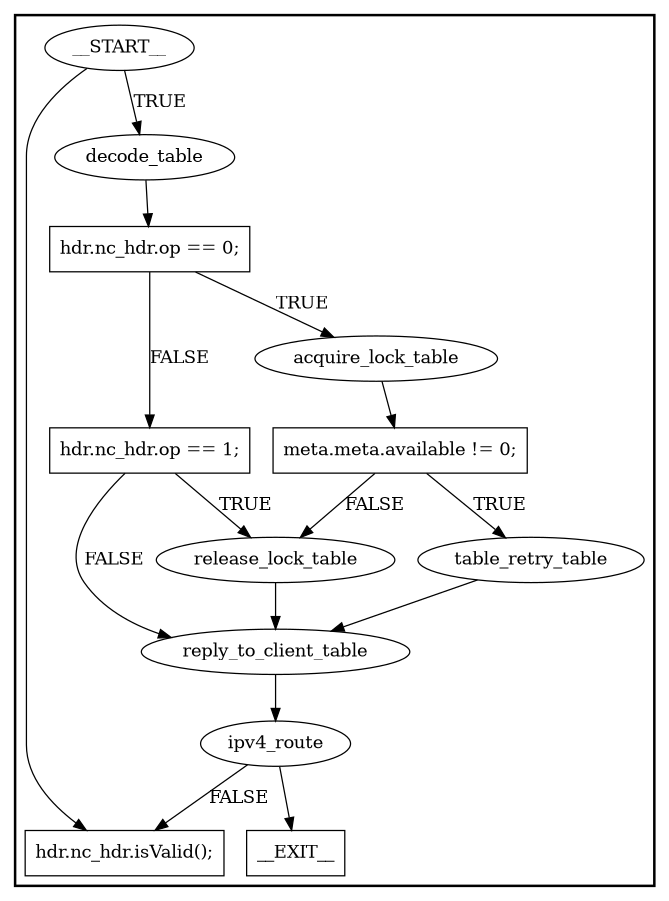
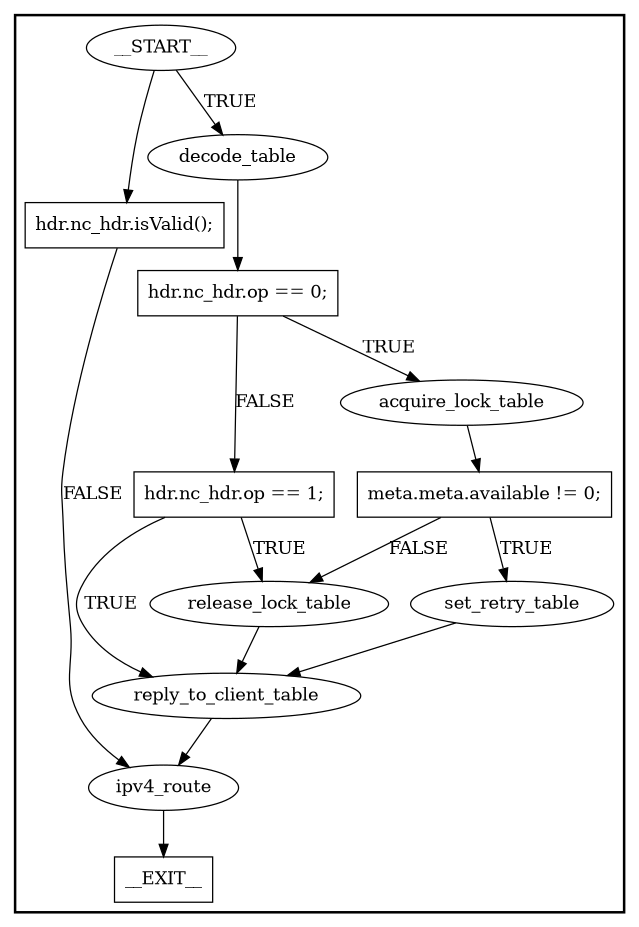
edge "hdr.nc_hdr.op == 1;" -> "reply_to_client_table": label "FALSE" -> "TRUE"
node "table_retry_table": label "table_retry_table" -> "set_retry_table"
edge "ipv4_route" -> "hdr.nc_hdr.isValid();": reversed
